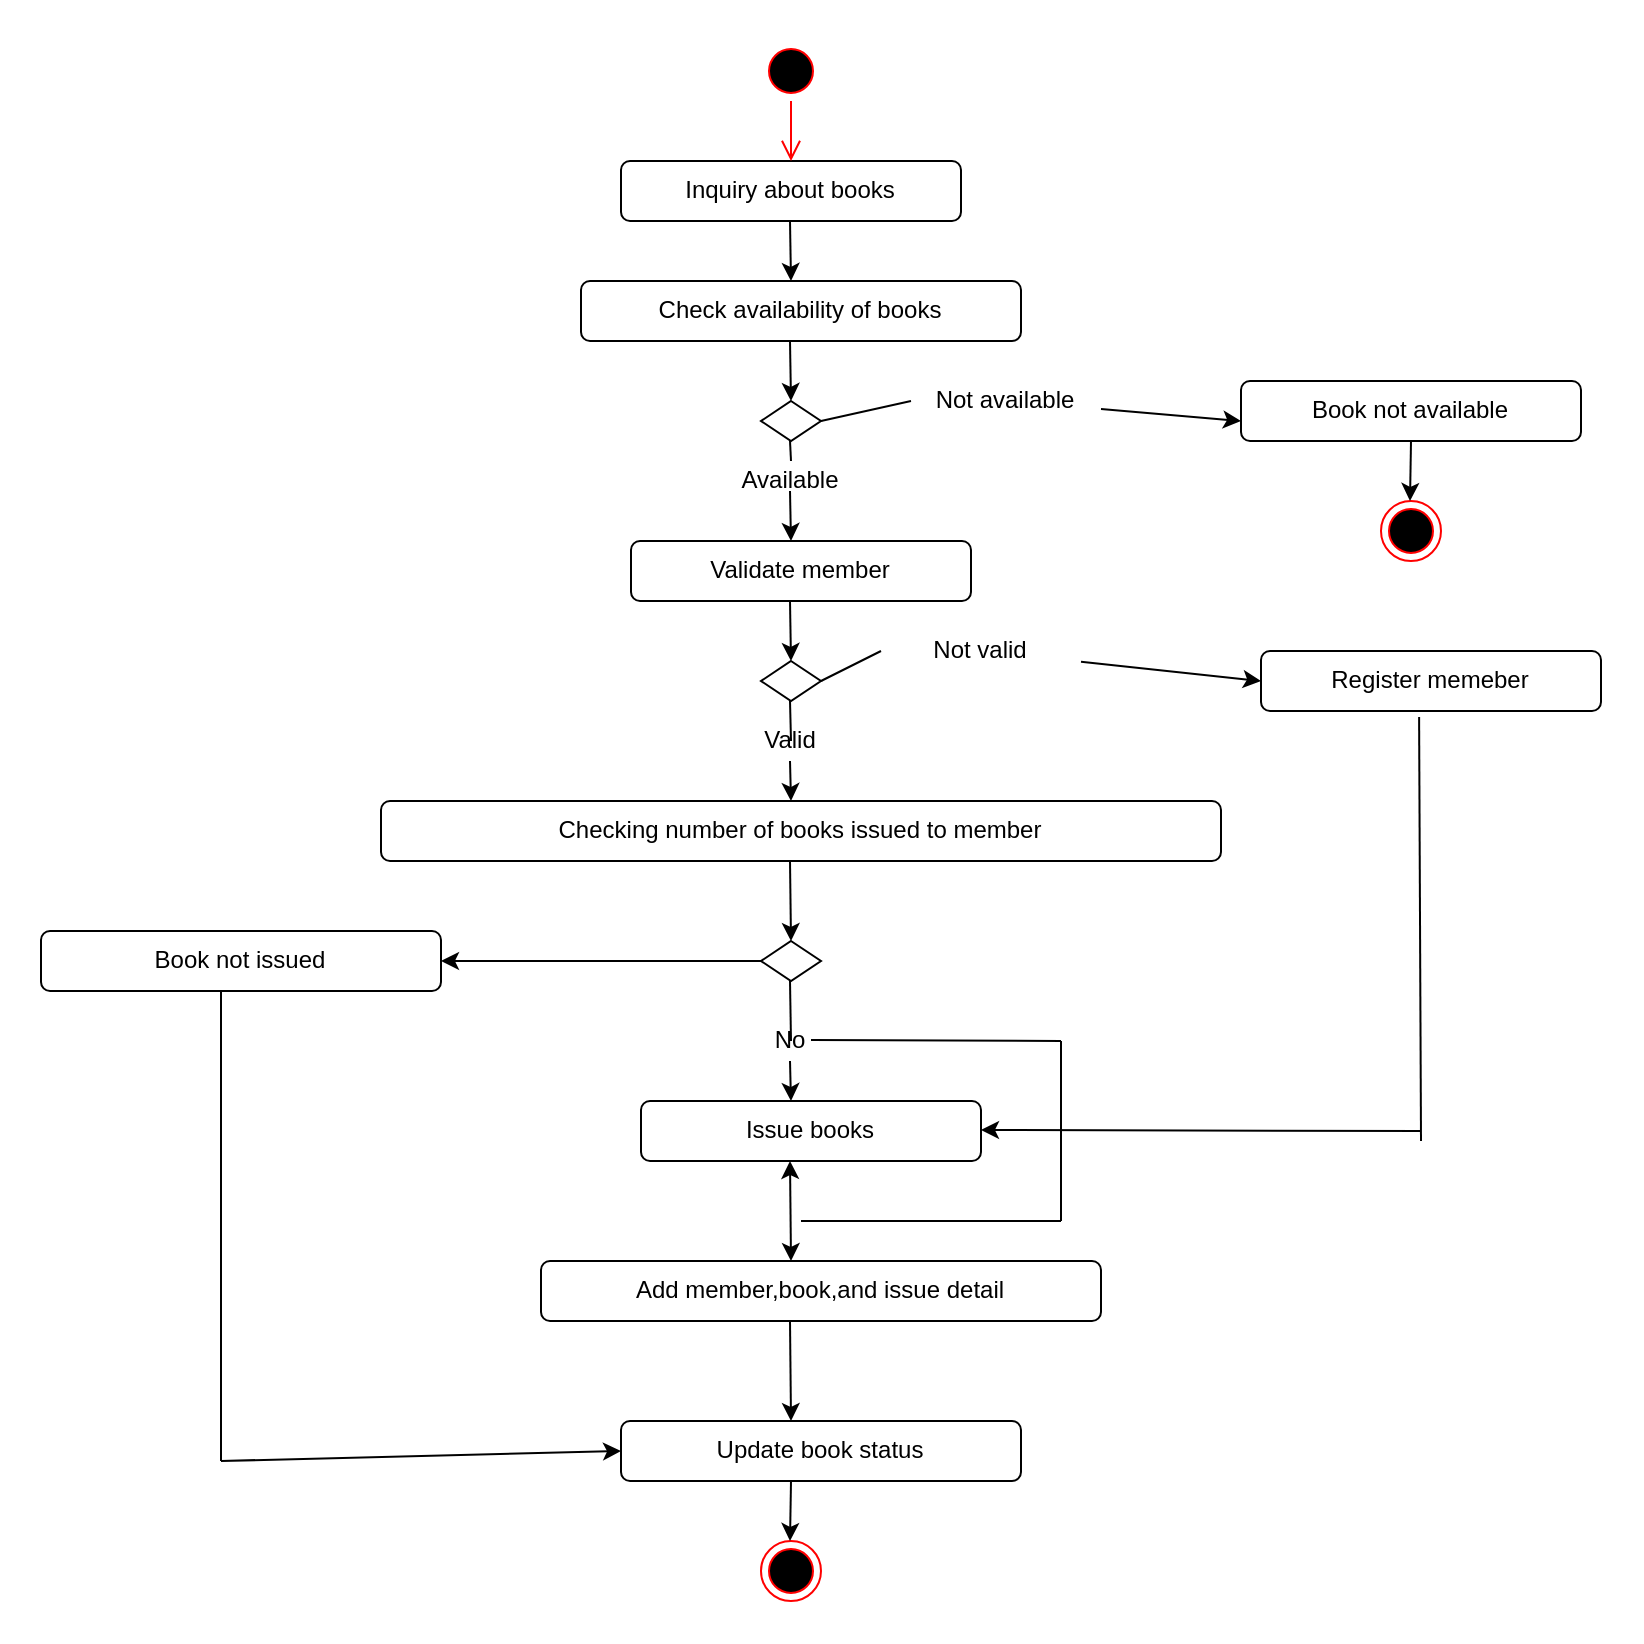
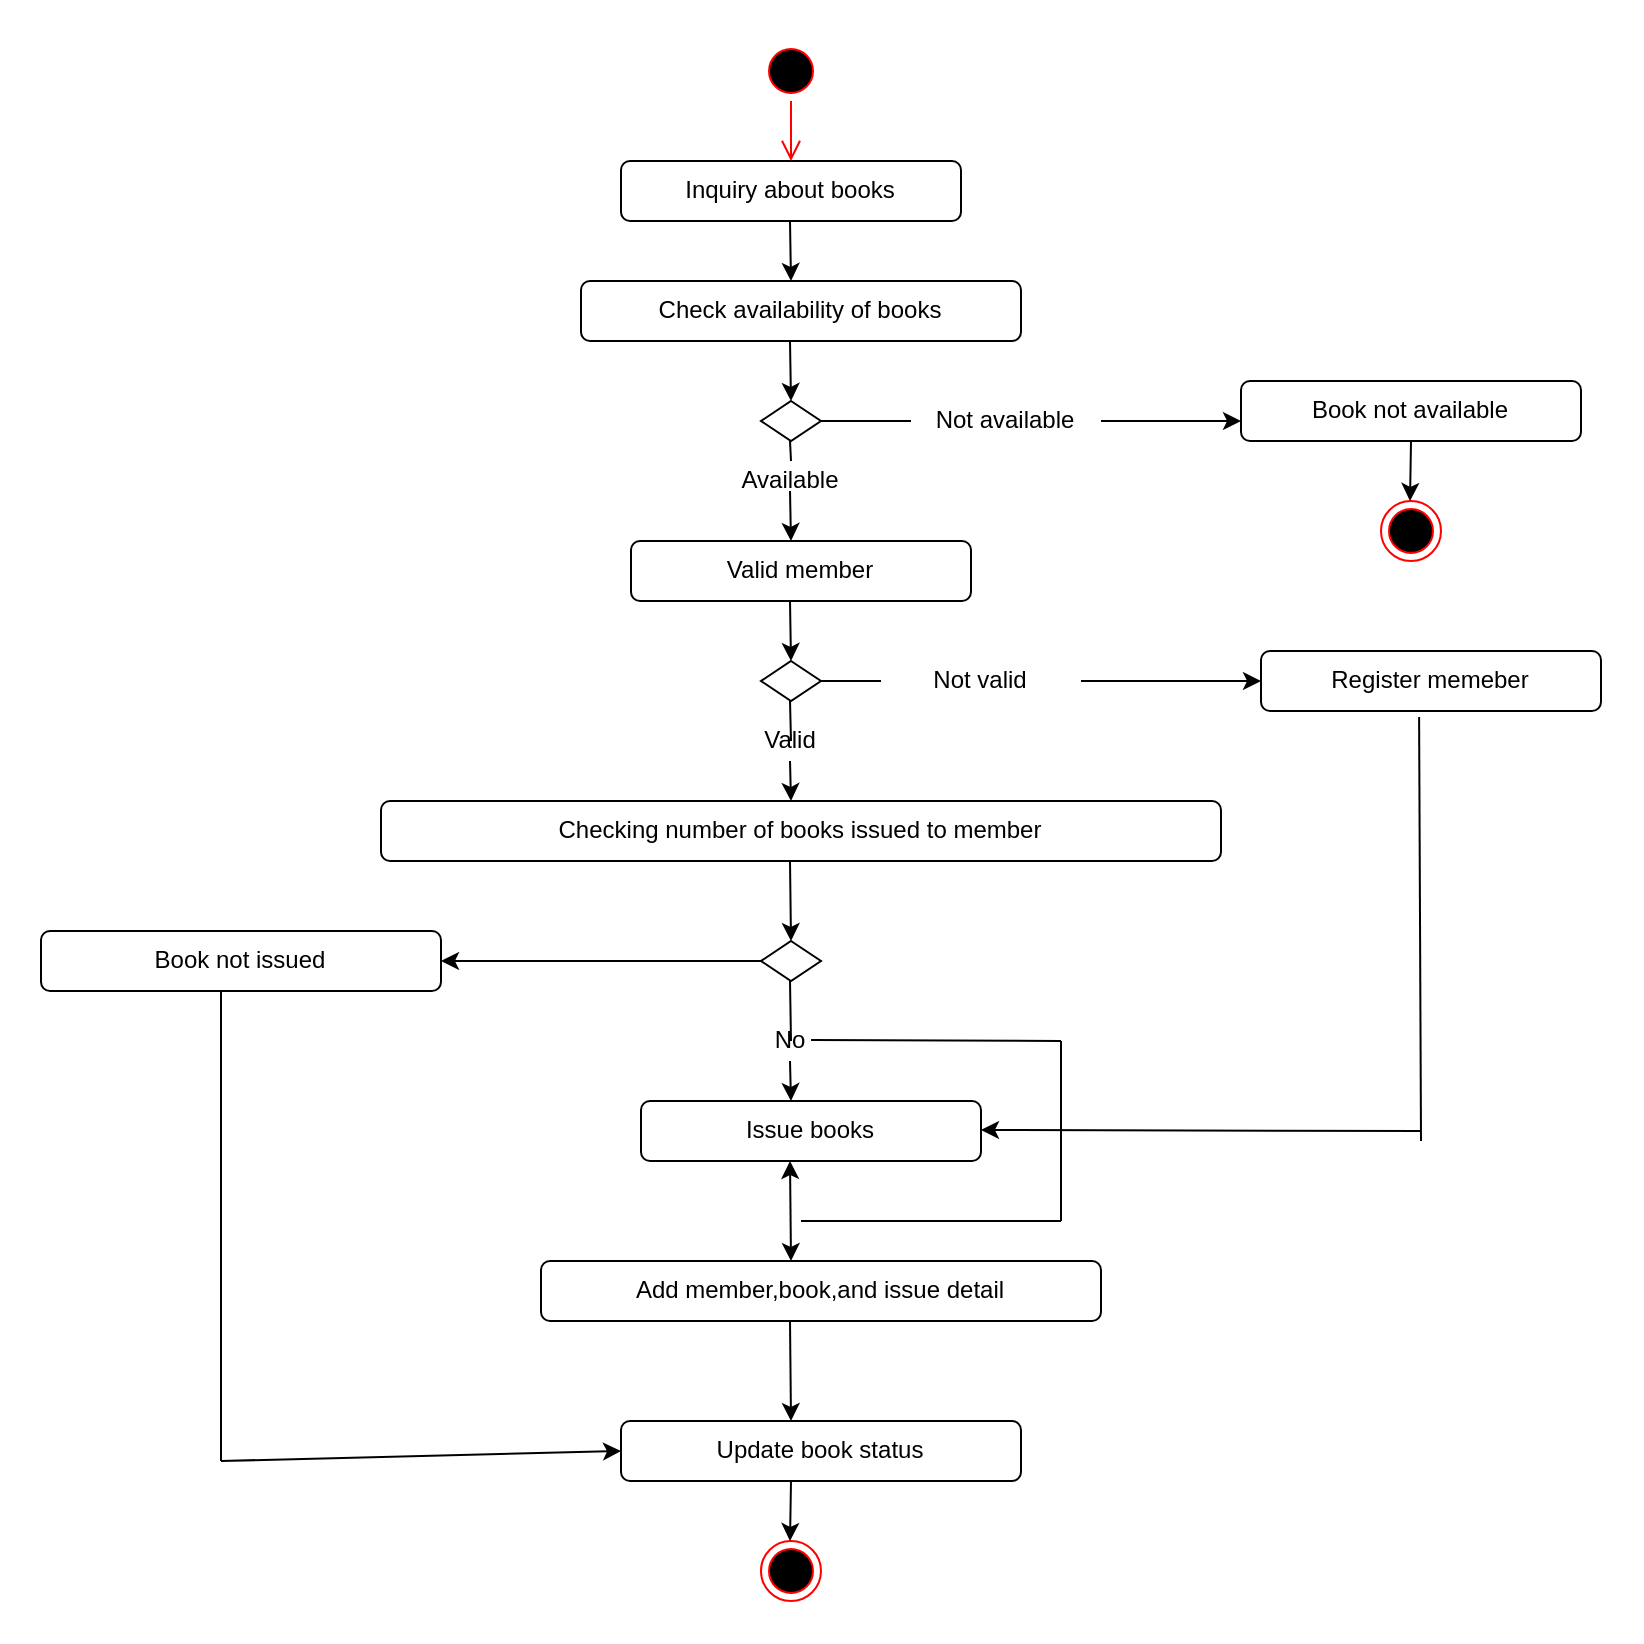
node "Not available": moved (1006, 401) -> (1006, 421)
node "Validate member": label "Validate member" -> "Valid member"
node "Not valid": moved (981, 651) -> (981, 681)
